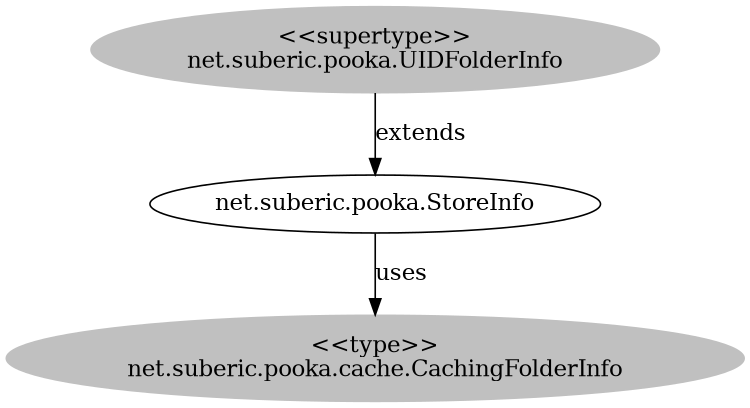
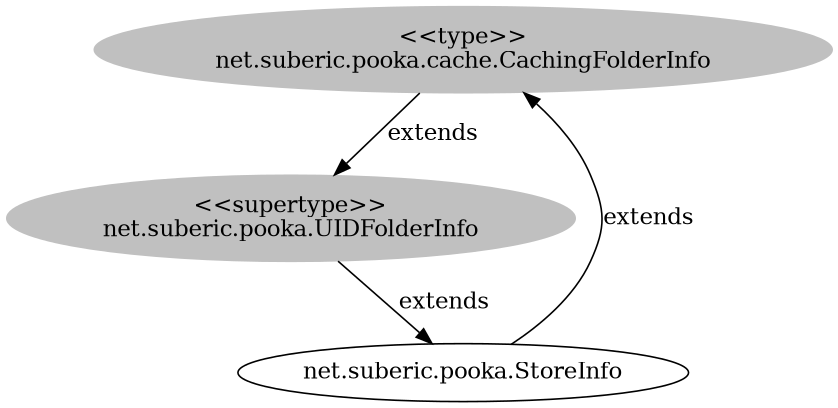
edge "<<type>> net.suberic.pooka.cache.CachingFolderInfo" -> "<<supertype>> net.suberic.pooka.UIDFolderInfo": added, label "extends"
edge "net.suberic.pooka.StoreInfo" -> "<<type>> net.suberic.pooka.cache.CachingFolderInfo": label "uses" -> "extends"
